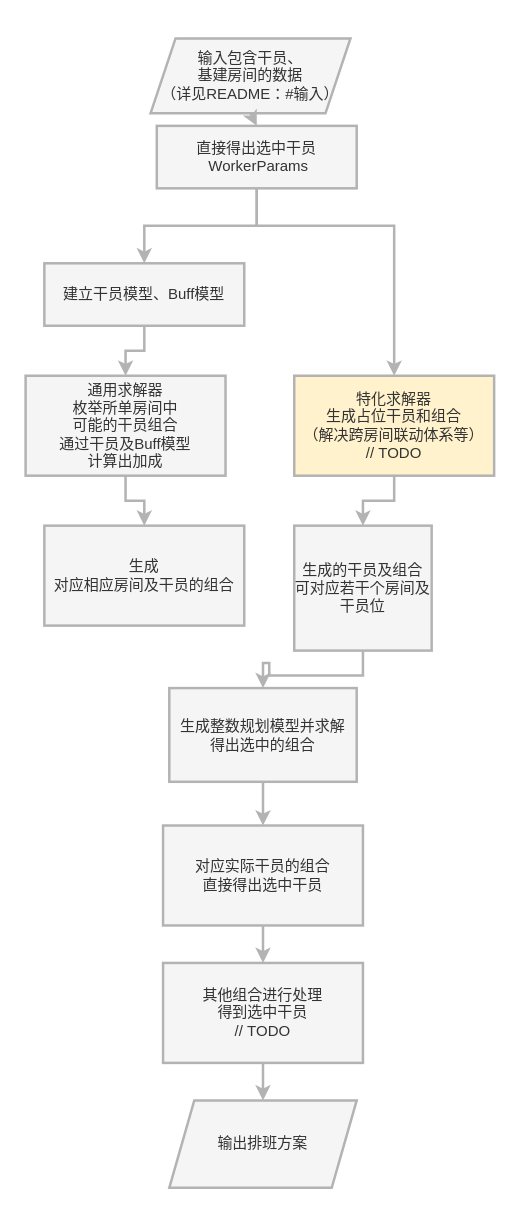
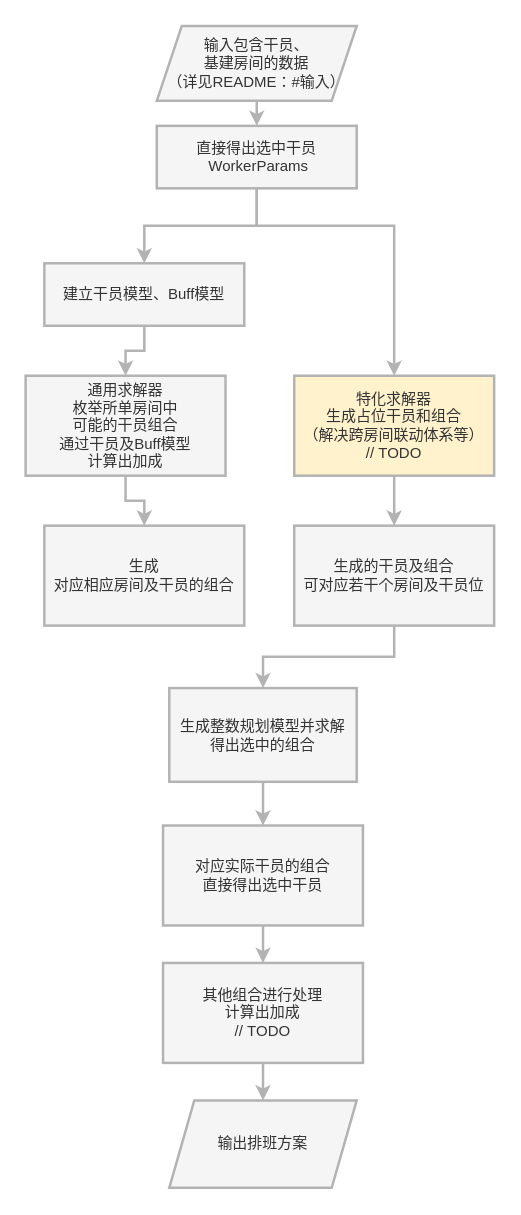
node "输入包含干员、 基建房间的数据 （详见README：#输入）": moved (251, 76) -> (257, 63)
node "生成的干员及组合 可对应若干个房间及干员位": size 138x125 -> 200x100
node "其他组合进行处理 得到选中干员 // TODO": label "其他组合进行处理 得到选中干员 // TODO" -> "其他组合进行处理 计算出加成 // TODO"
